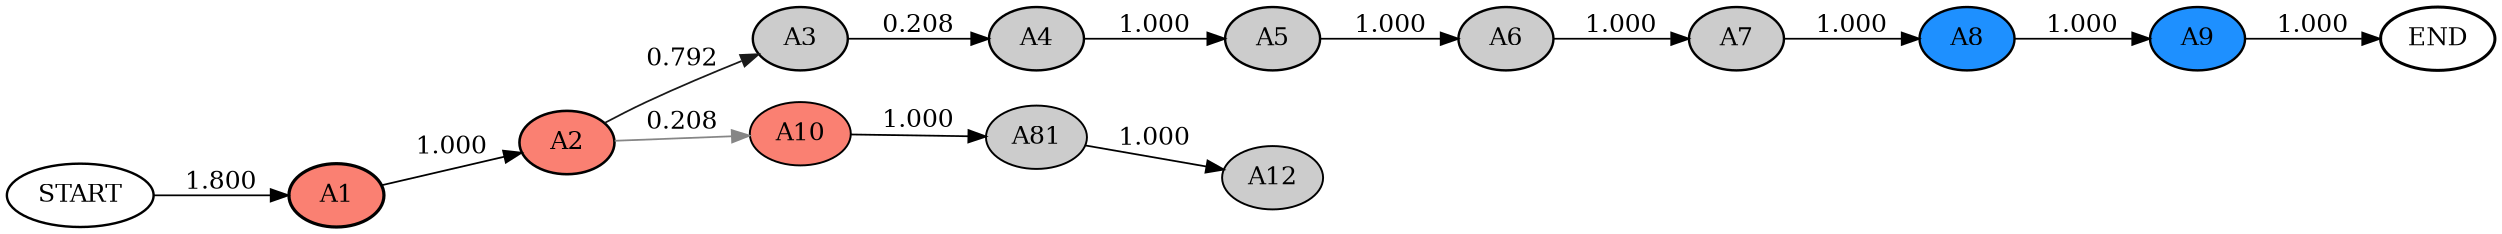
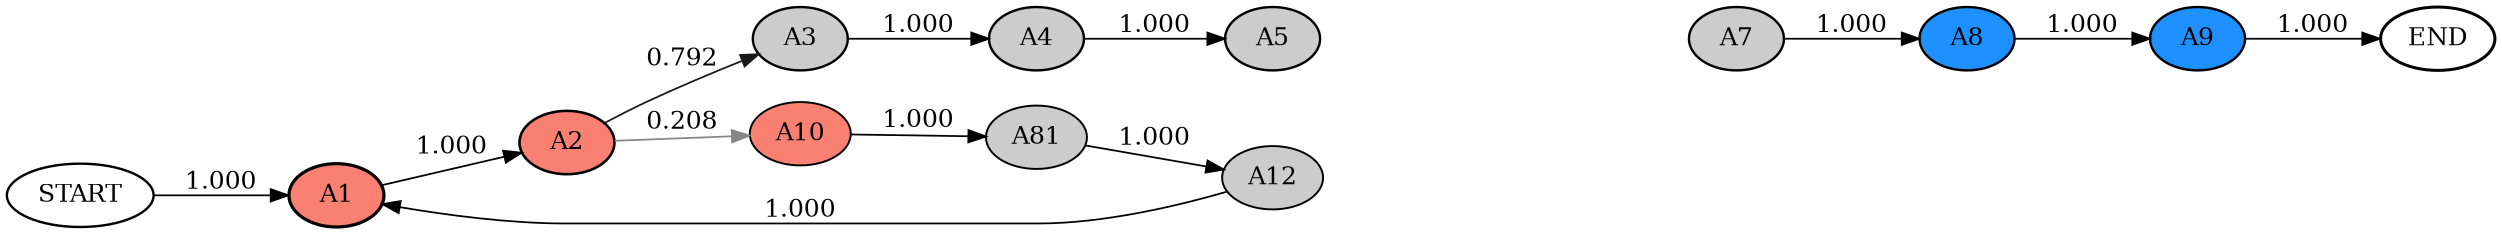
edge "A3" -> "A4": label "0.208" -> "1.000"
node "A6": removed
edge "START" -> "A1": label "1.800" -> "1.000"
edge "A12" -> "A1": added, label "1.000"
